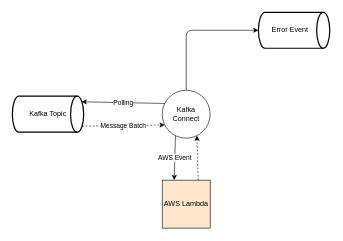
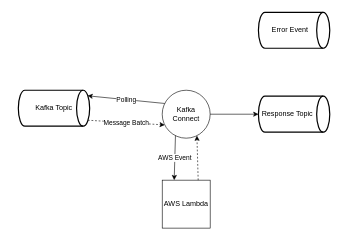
edge "Kafka Connect" -> "Error Event": removed
node "Kafka Topic": moved (48, 114) -> (54, 108)
edge "Kafka Connect" -> "Response Topic": added
node "Response Topic": added
node "AWS Lambda": fillcolor #ffe6cc -> #ffffff
